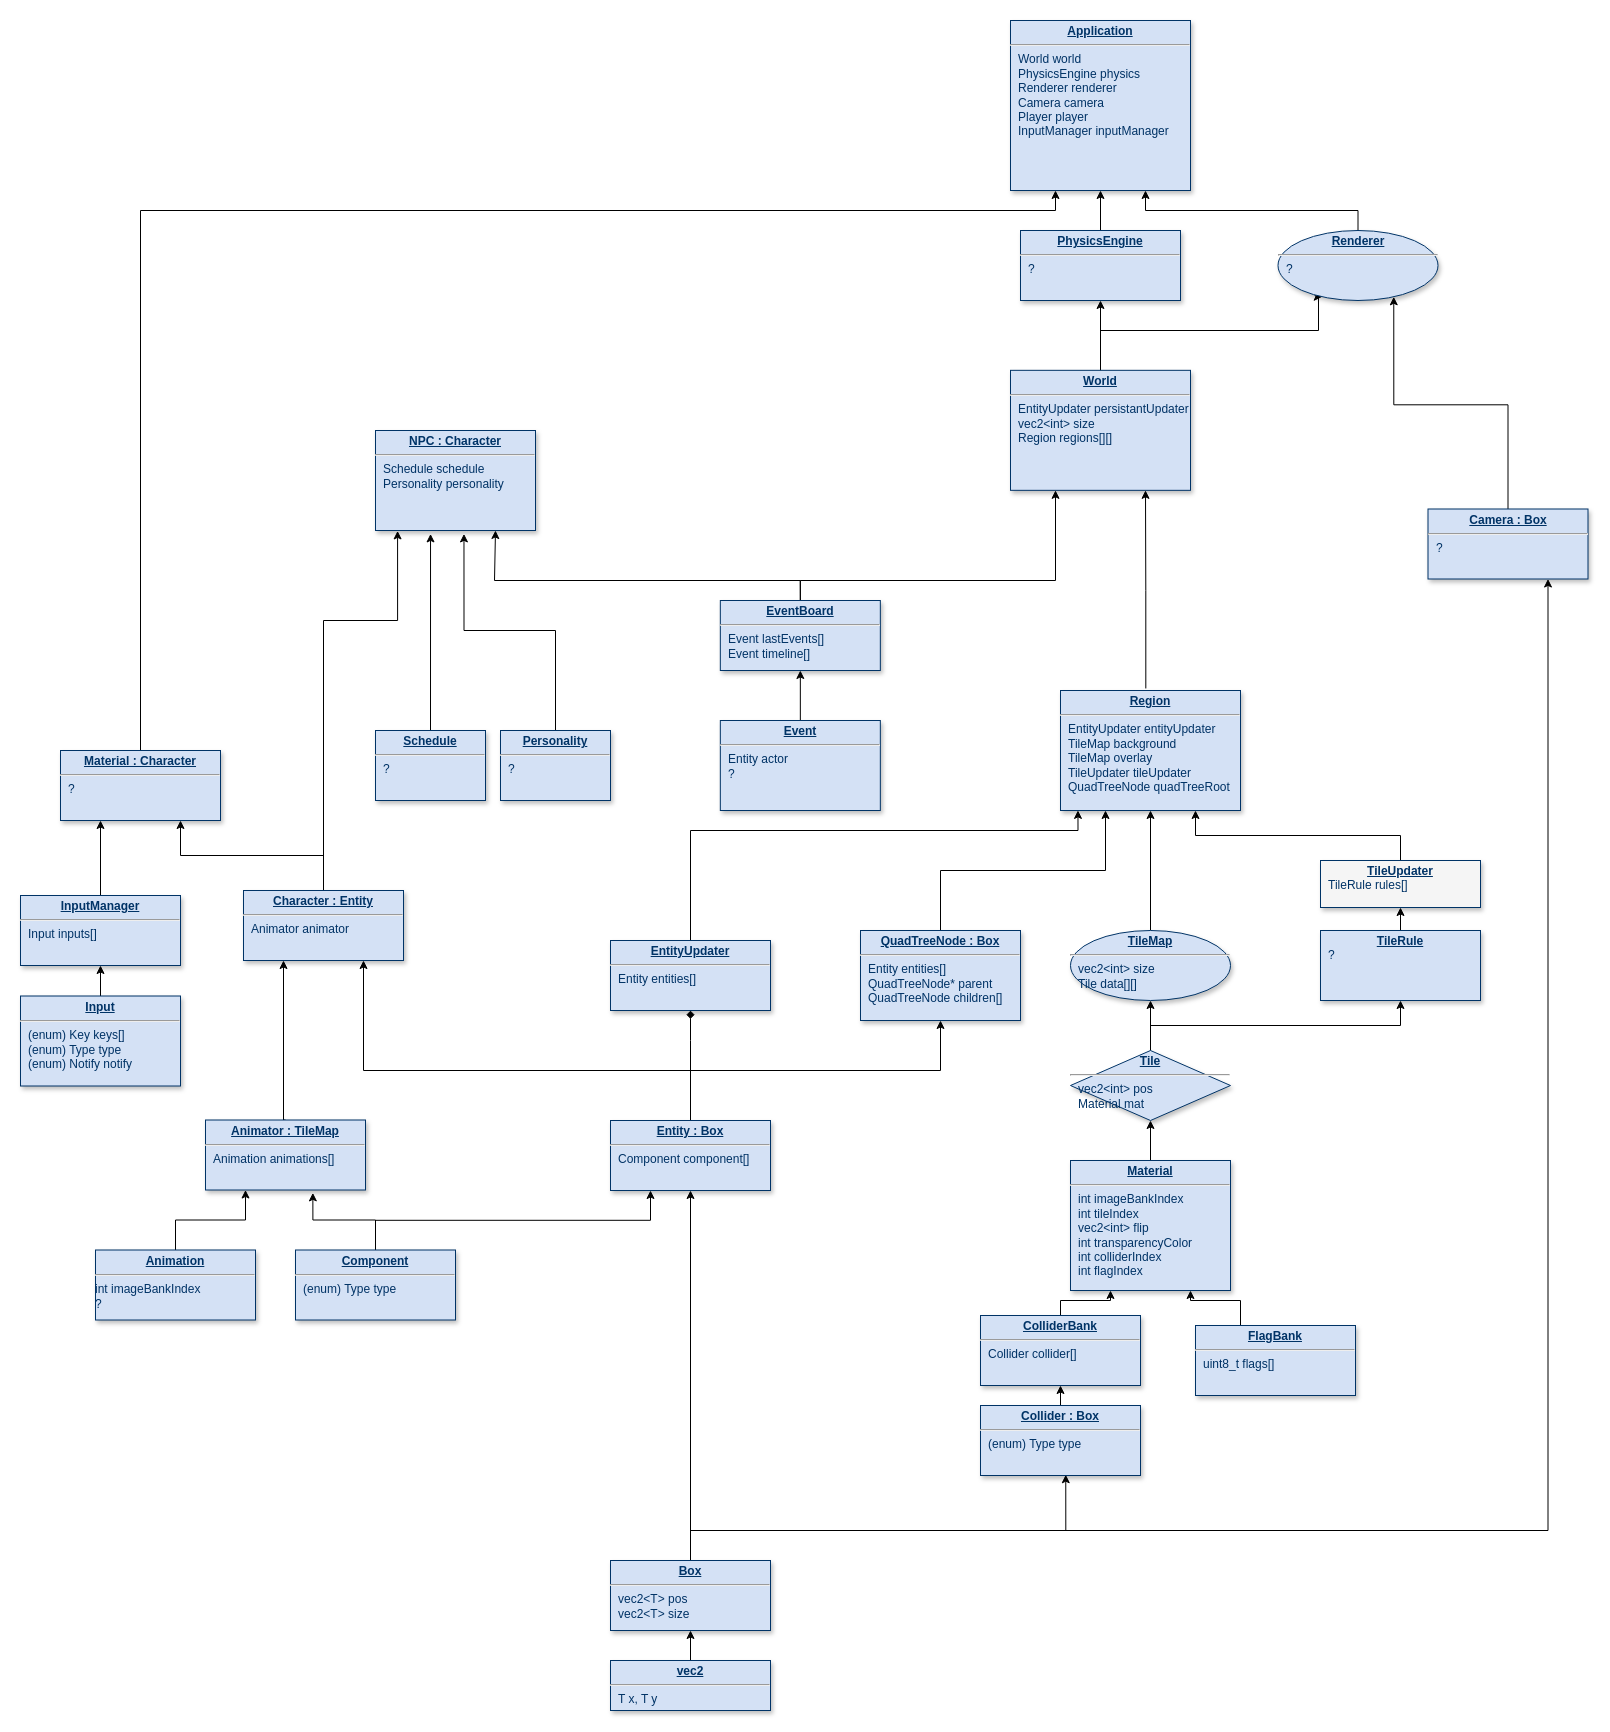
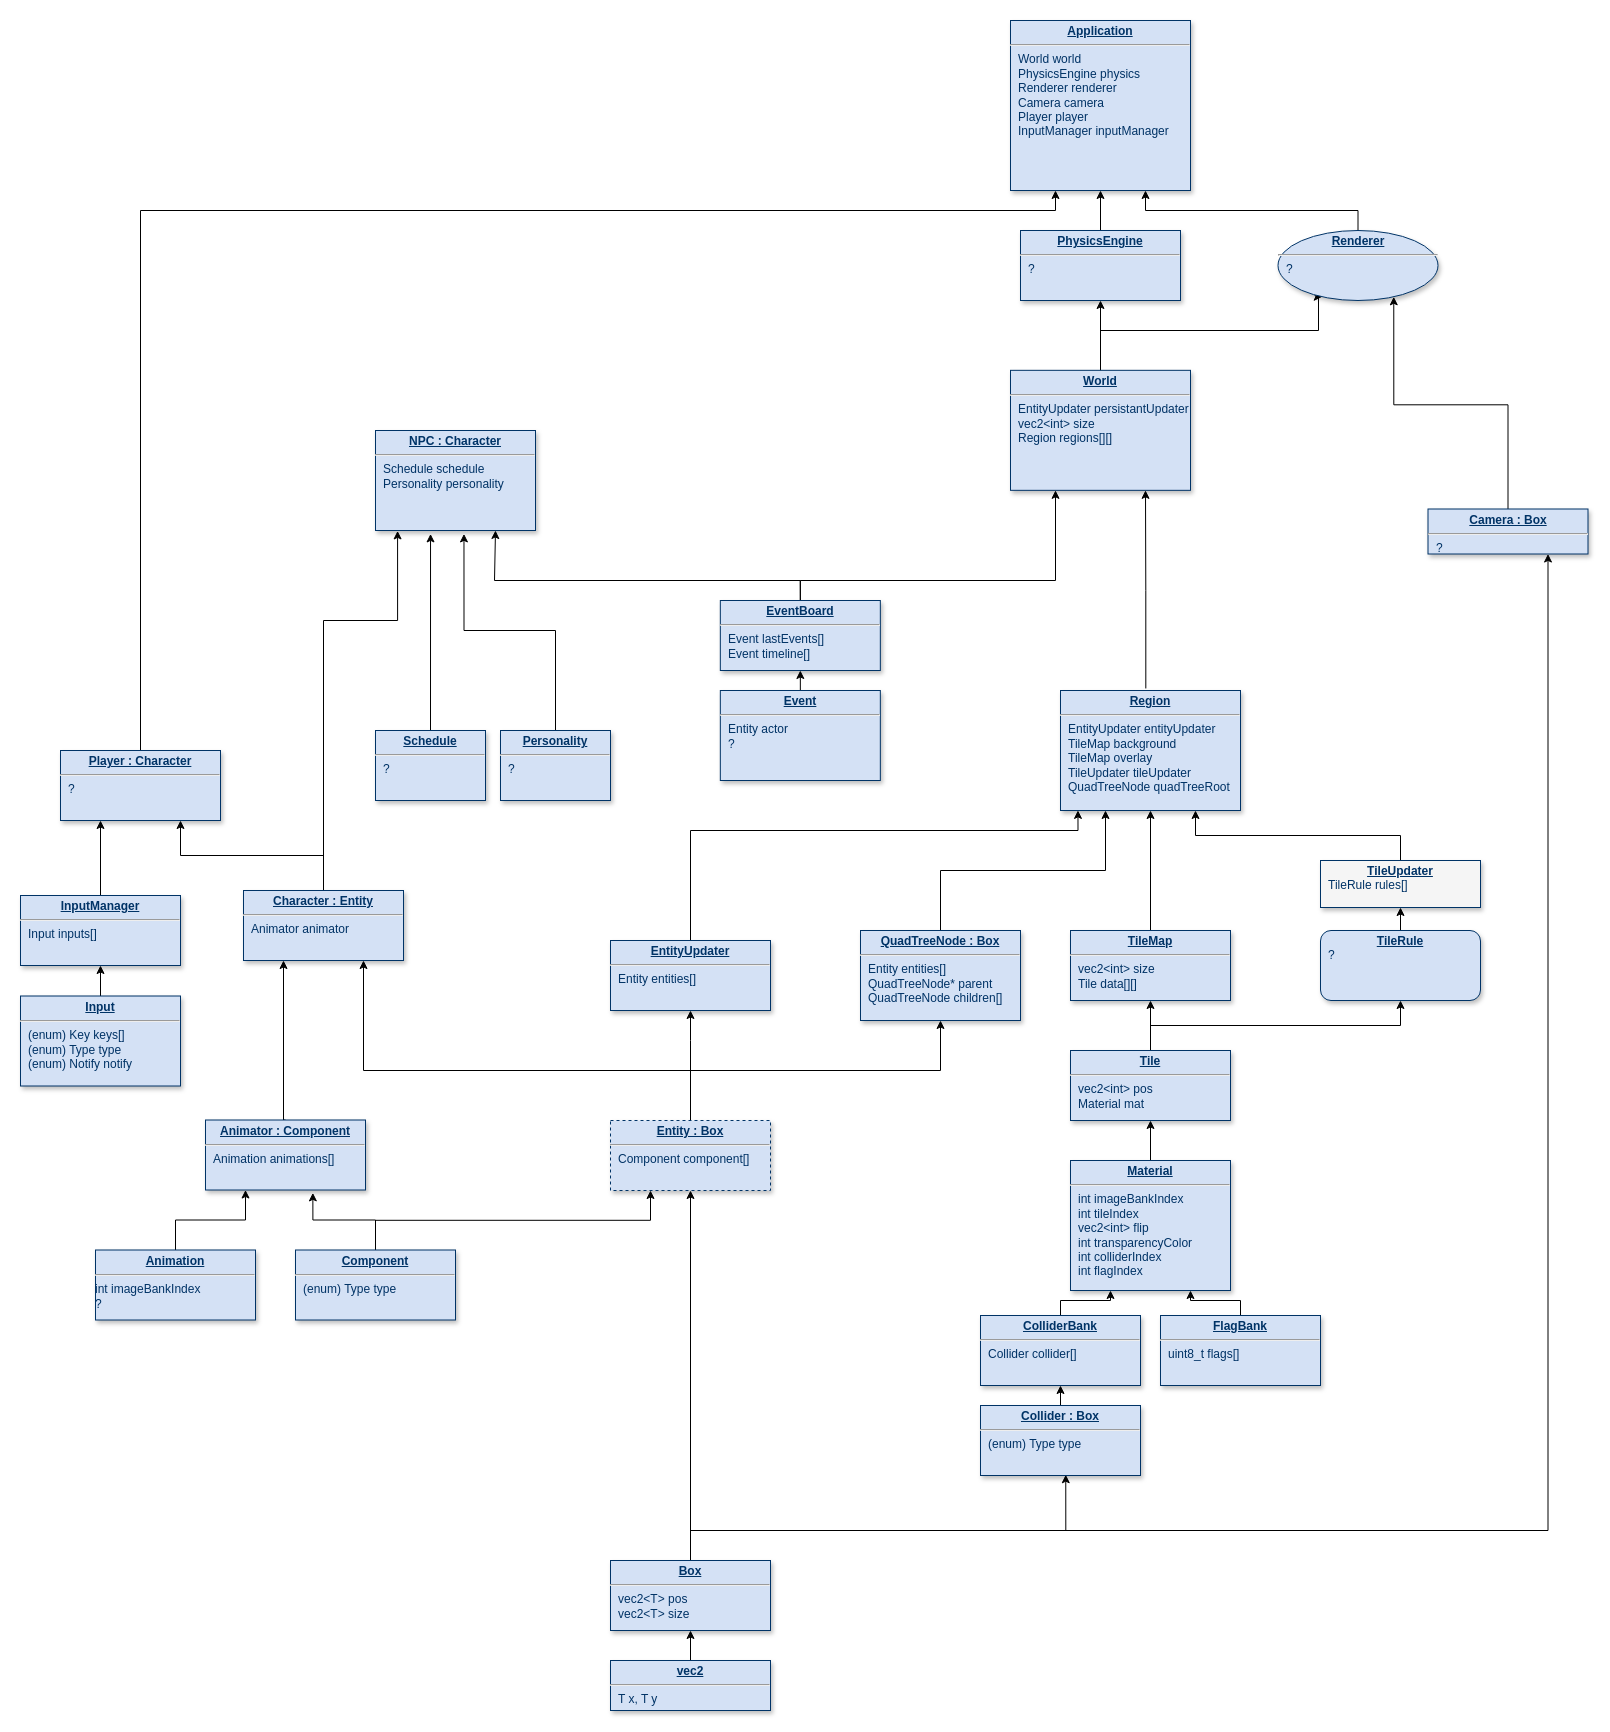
node "Camera : Box ?": size 160x70 -> 160x45
node "Material : Character ?": label "Material : Character ?" -> "Player : Character ?"
node "Event Entity actor ?": moved (800, 766) -> (800, 736)
node "TileMap vec2<int> size Tile data[][]": shape ellipse -> rectangle
node "TileRule ?": shape rectangle -> rounded rectangle
edge "Entity : Box Component component[]" -> "EntityUpdater Entity entities[]": arrowhead diamond -> classic
node "Tile vec2<int> pos Material mat": shape diamond -> rectangle
node "Animator : TileMap Animation animations[]": label "Animator : TileMap Animation animations[]" -> "Animator : Component Animation animations[]"
node "Entity : Box Component component[]": style solid -> dashed
node "FlagBank uint8_t flags[]": moved (1276, 1361) -> (1241, 1351)
